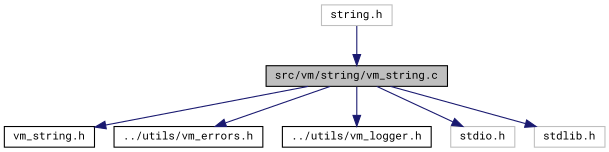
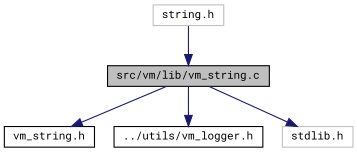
node "src/vm/string/vm_string.c": label "src/vm/string/vm_string.c" -> "src/vm/lib/vm_string.c"
node "../utils/vm_errors.h": removed
node "stdio.h": removed
